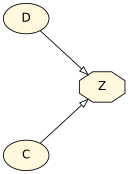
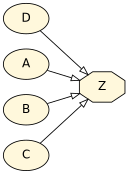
node "A": added
node "B": added
